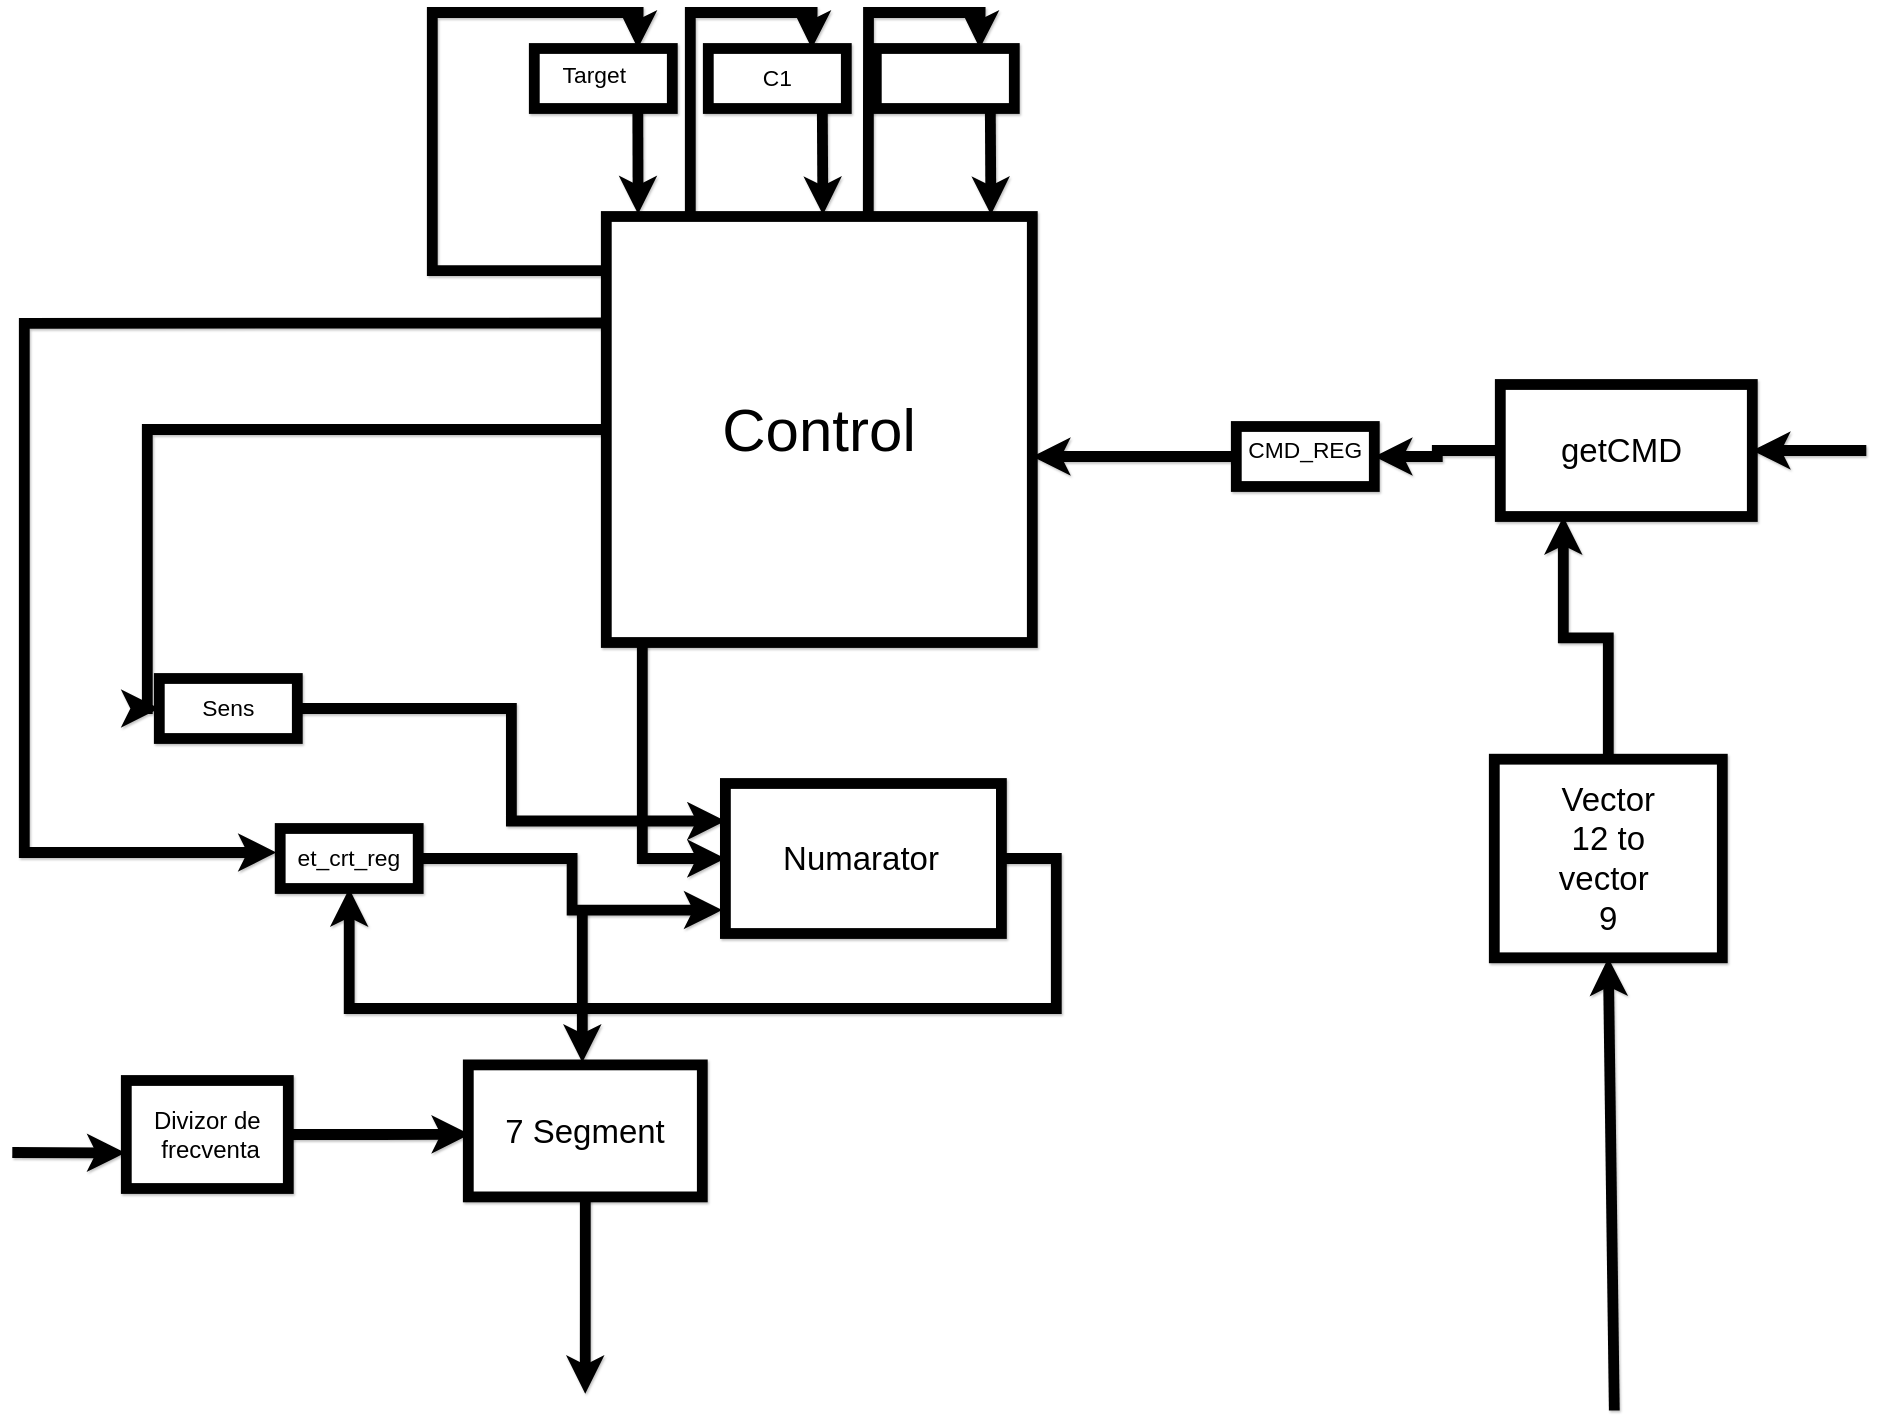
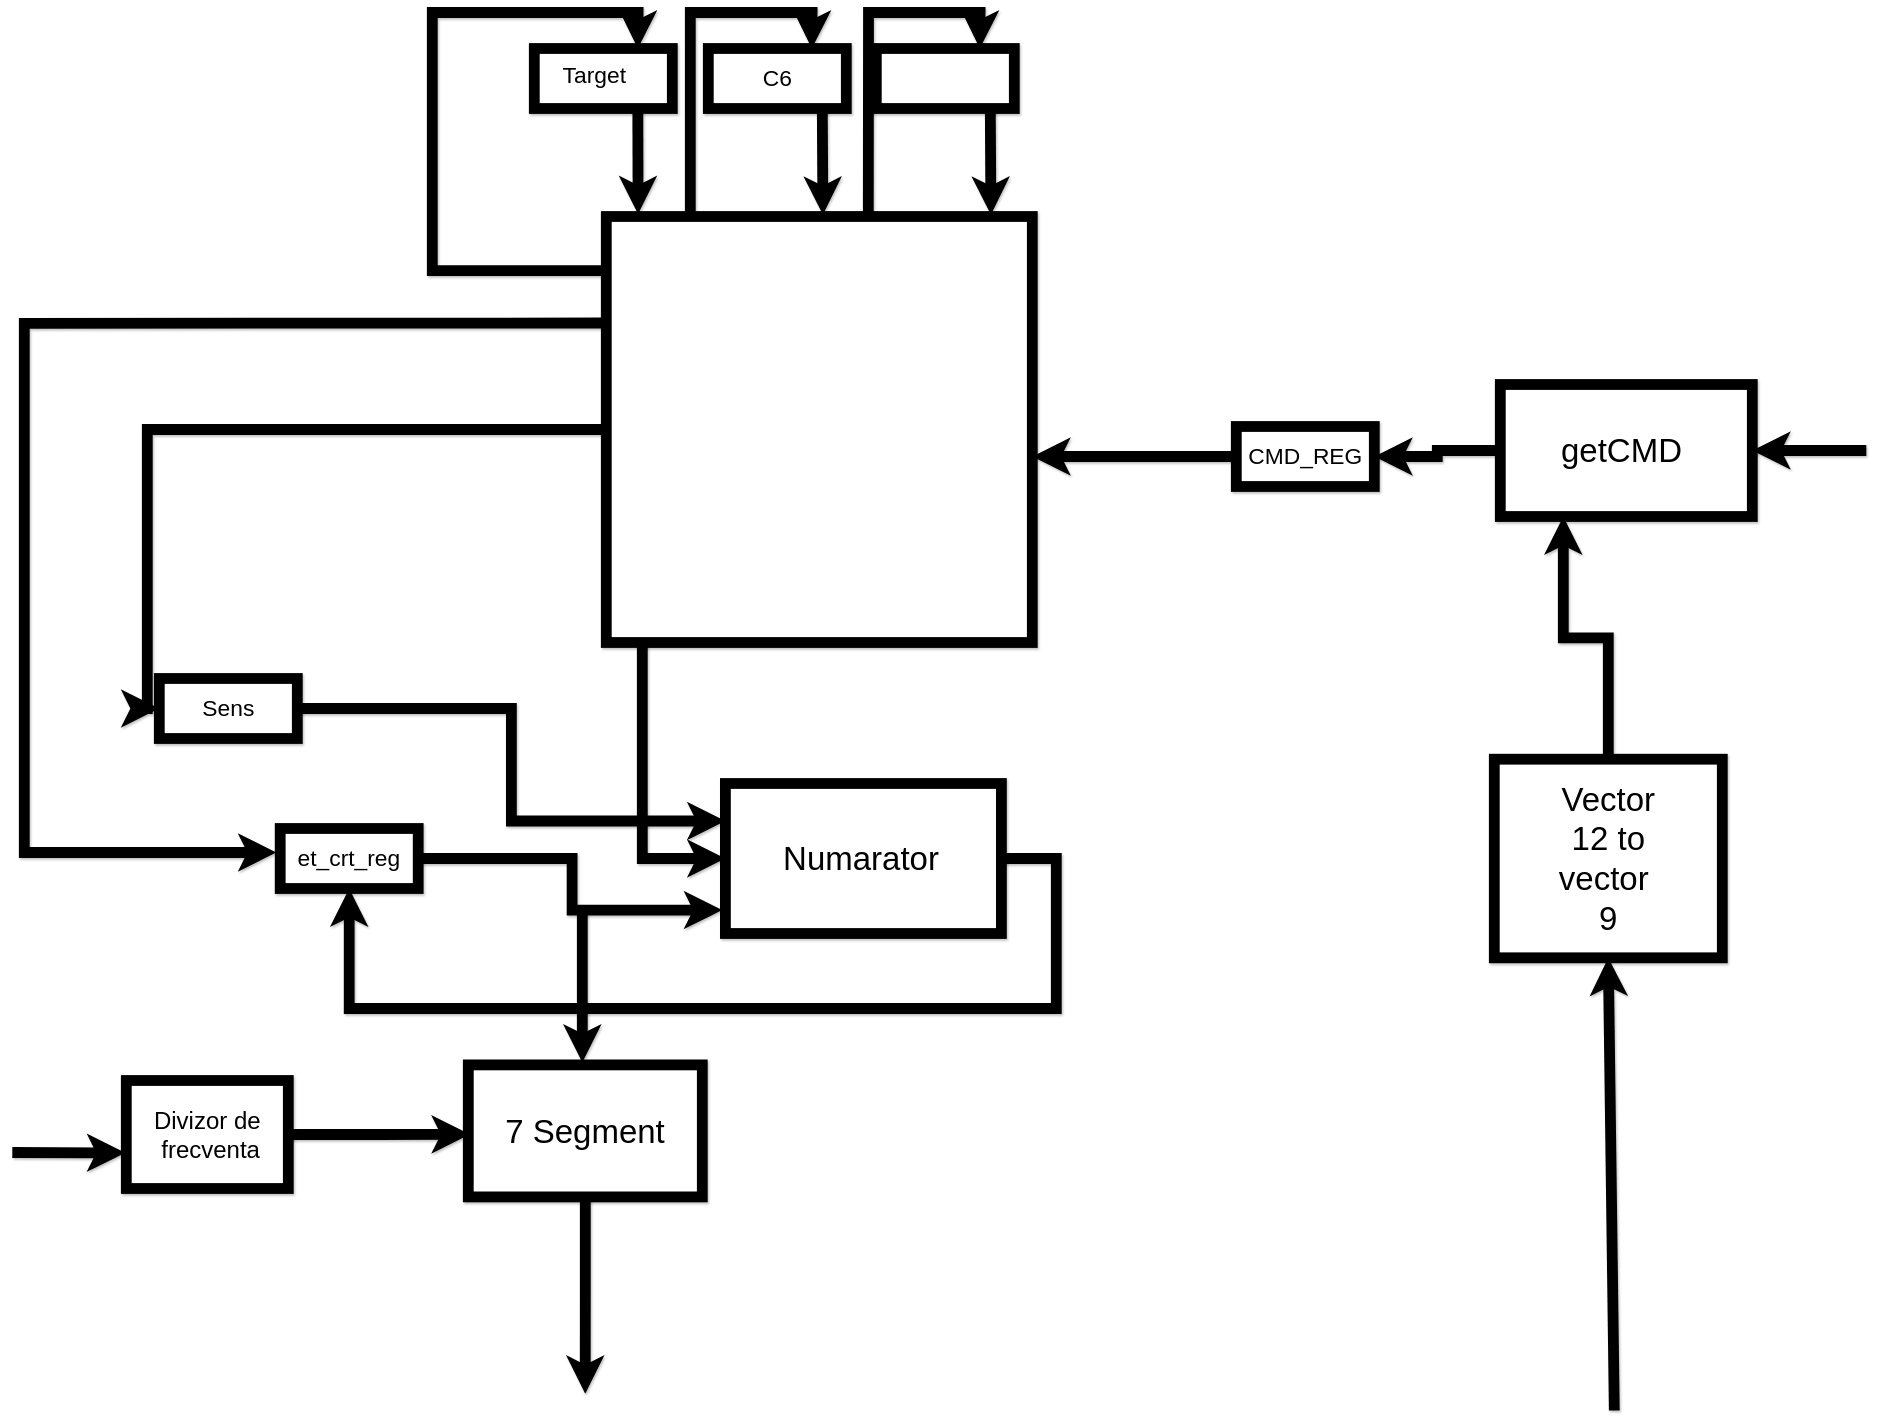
node "C1": label "C1" -> "C6"
node "Control": removed
node "CMD_REG": moved (1305, 450) -> (1305, 456)
